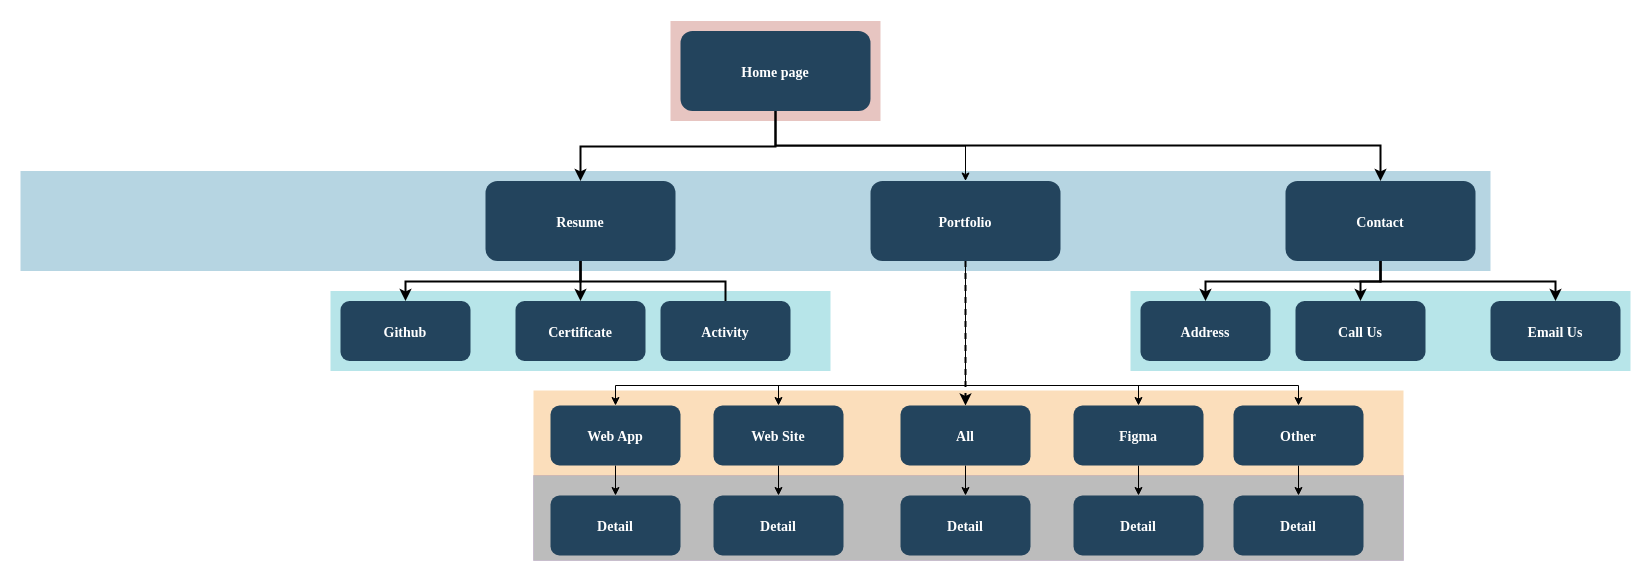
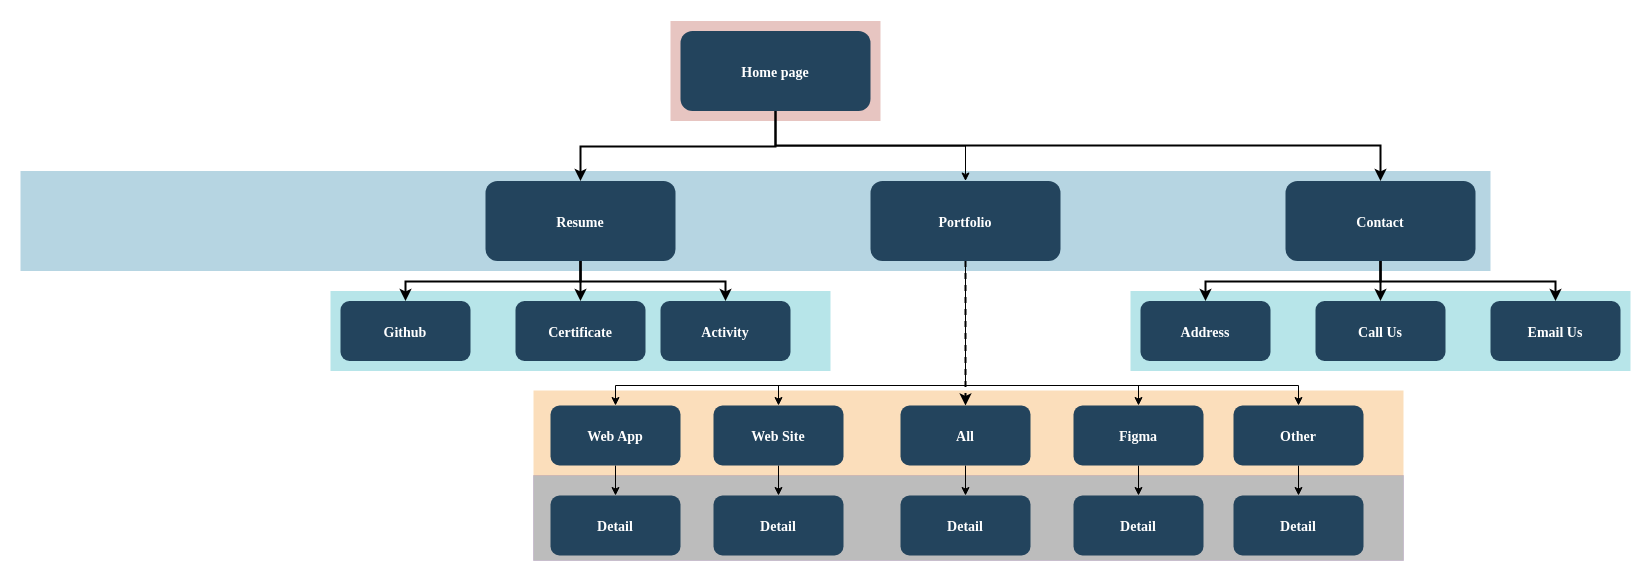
edge "Resume" -- "Activity": arrowhead none -> classic
node "Call Us": moved (1361, 331) -> (1381, 331)
